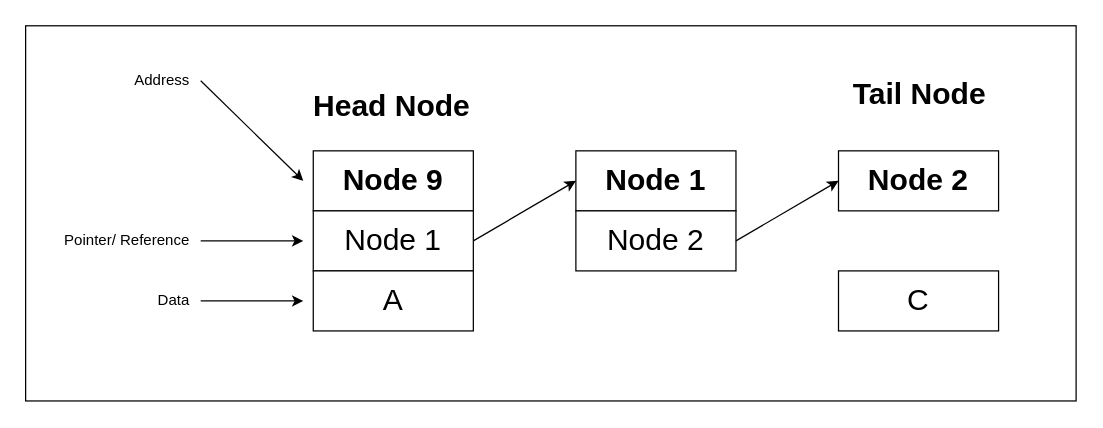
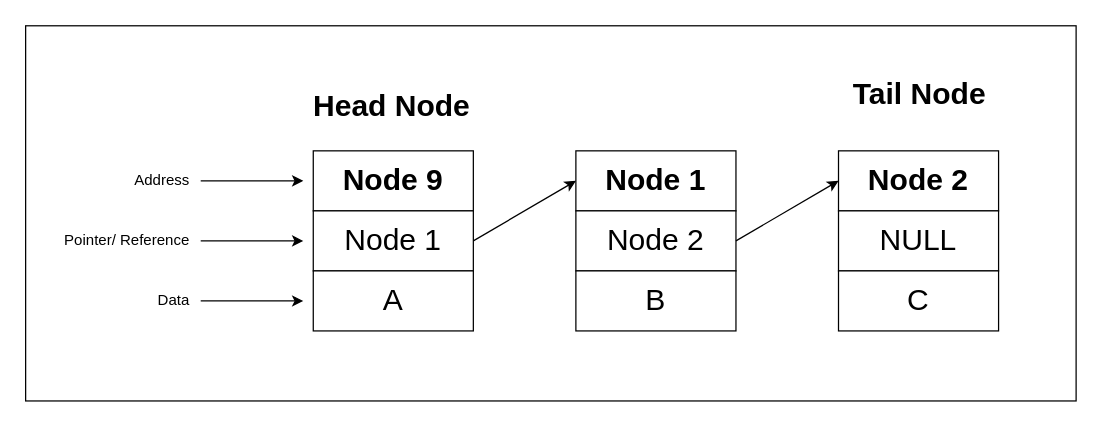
node "Address": moved (121, 81) -> (121, 181)
node "NULL": added
node "B": added
